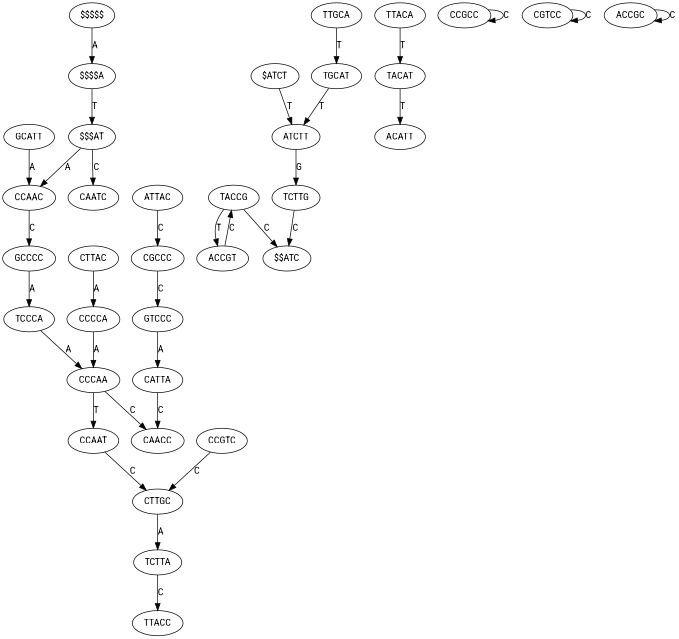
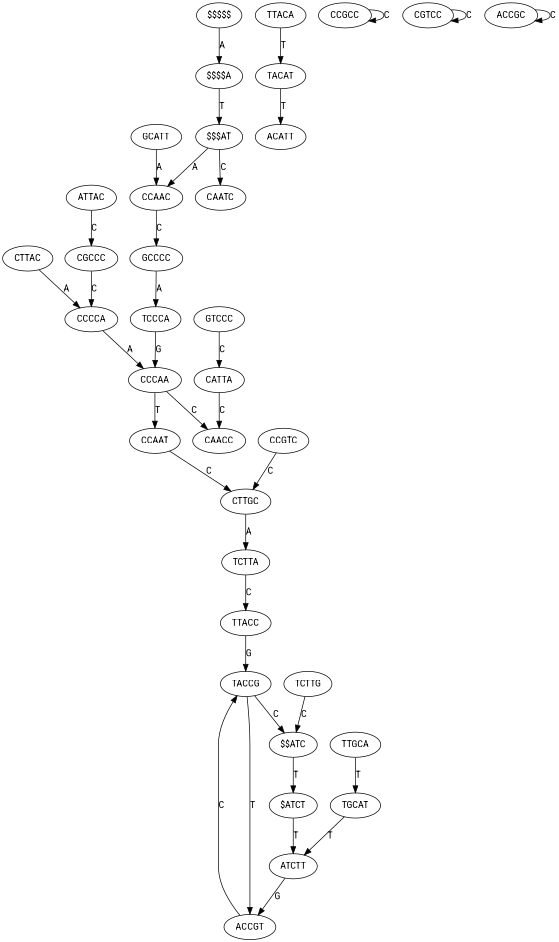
edge "ATCTT" -> "TCTTG": now "ATCTT" -> "ACCGT"
edge "CGCCC" -> "GTCCC": now "CGCCC" -> "CCCCA"
edge "TCCCA" -> "CCCAA": label "A" -> "G"
edge "GTCCC" -> "CATTA": label "A" -> "C"
edge "TTACC" -> "TACCG": added, label "G"
edge "$$ATC" -> "$ATCT": added, label "T"
